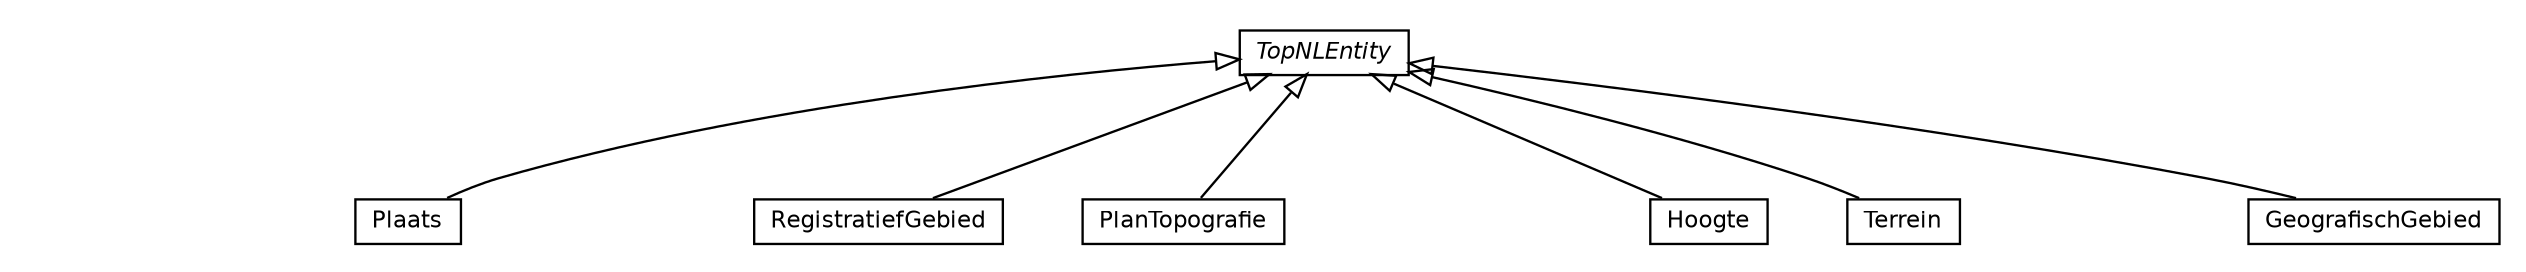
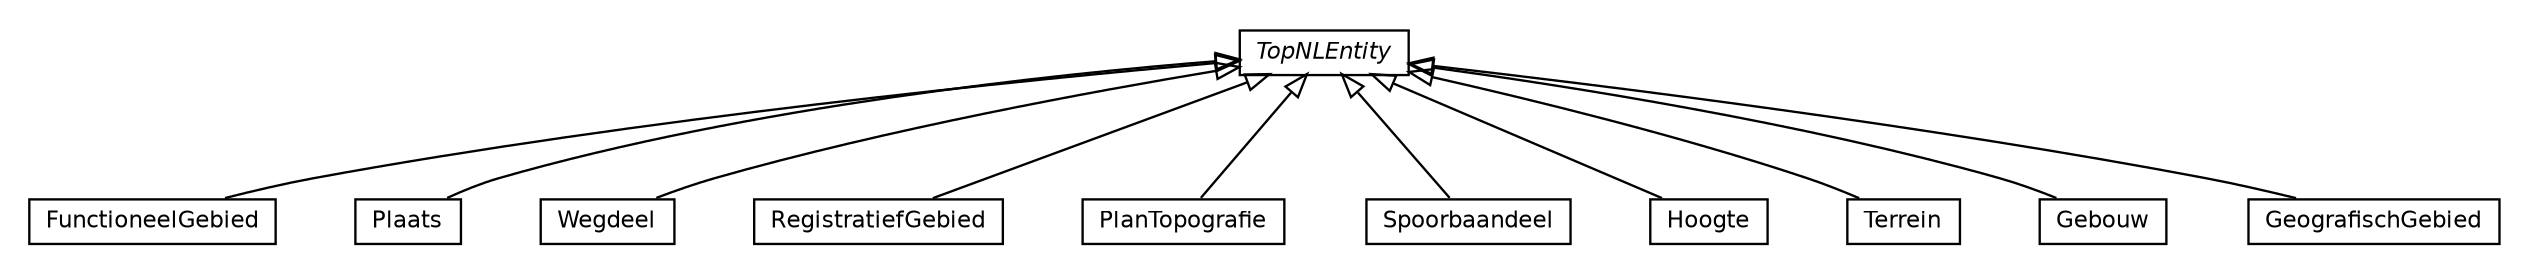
node "FunctioneelGebied": added
node "Wegdeel": added
node "Spoorbaandeel": added
node "Gebouw": added
